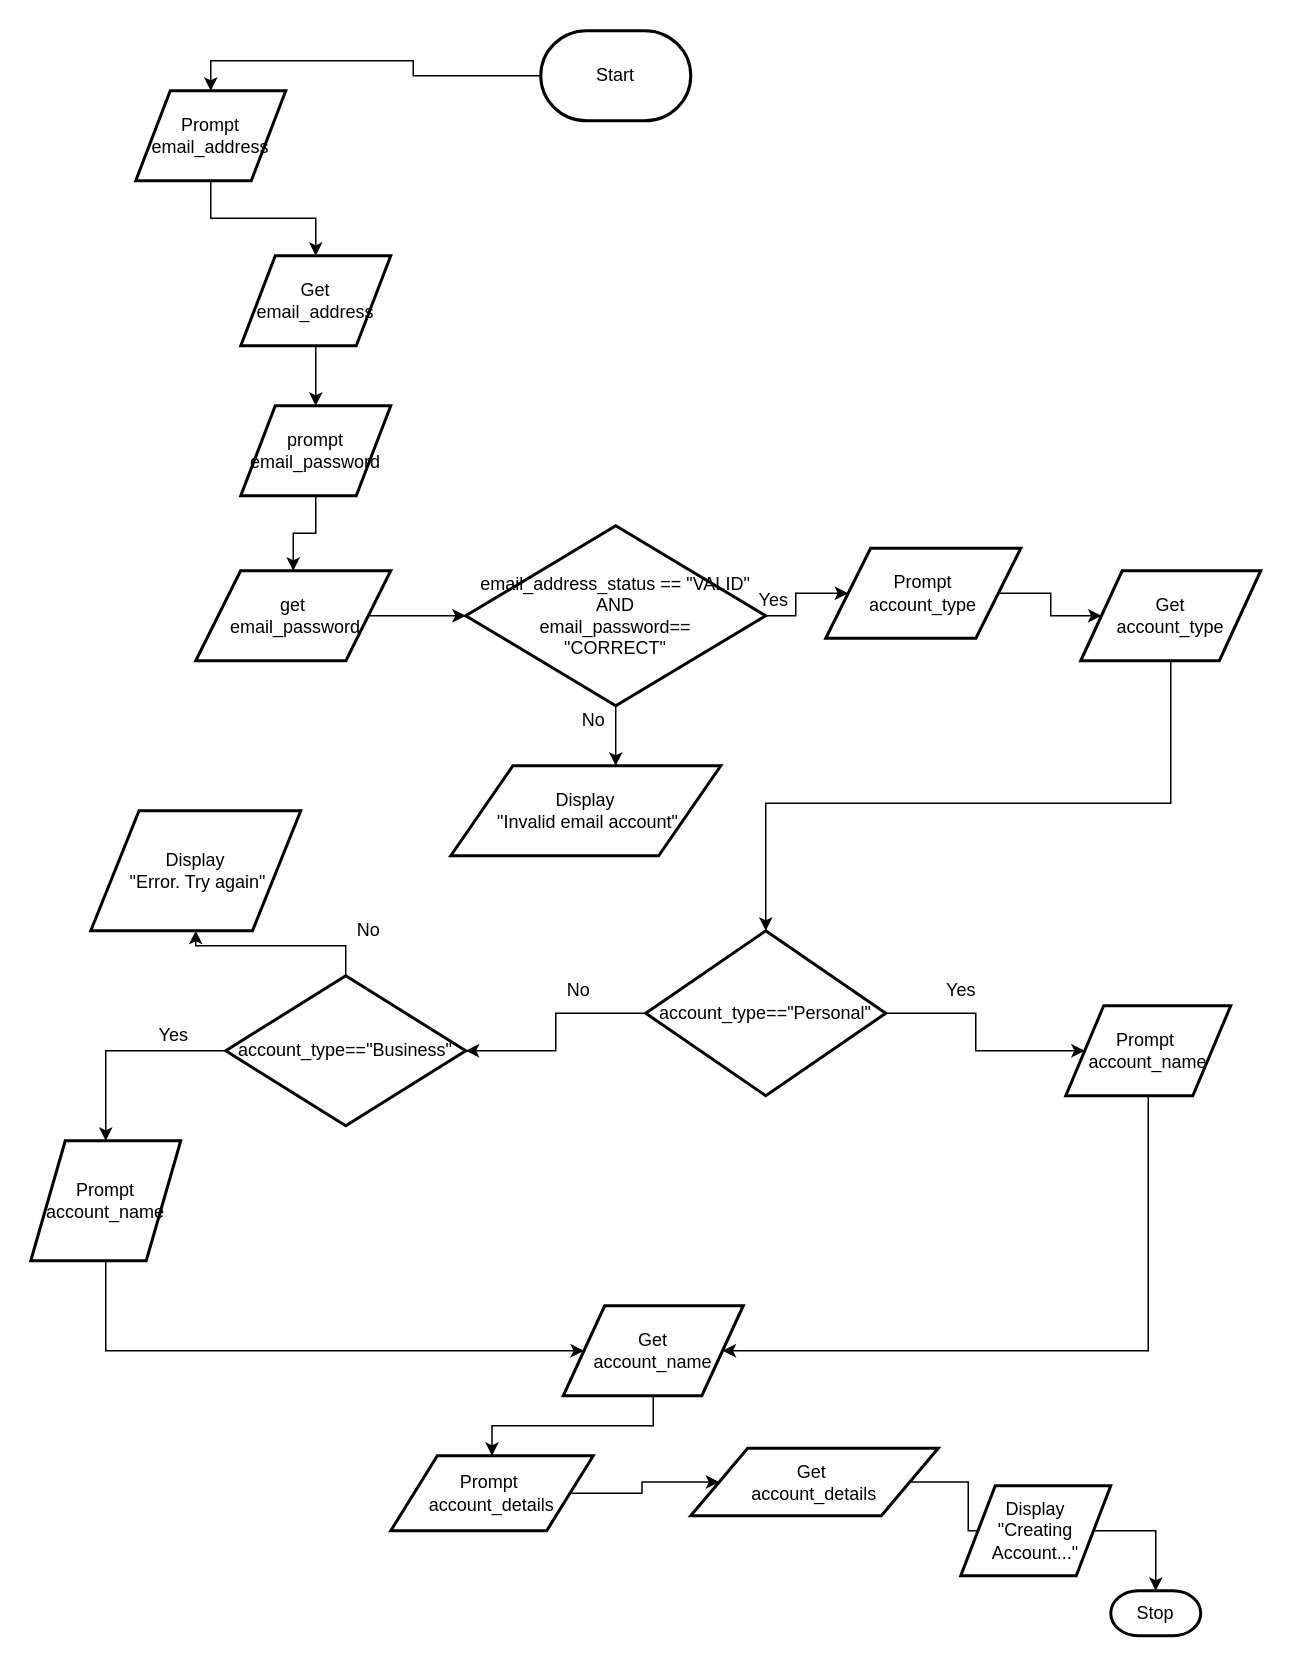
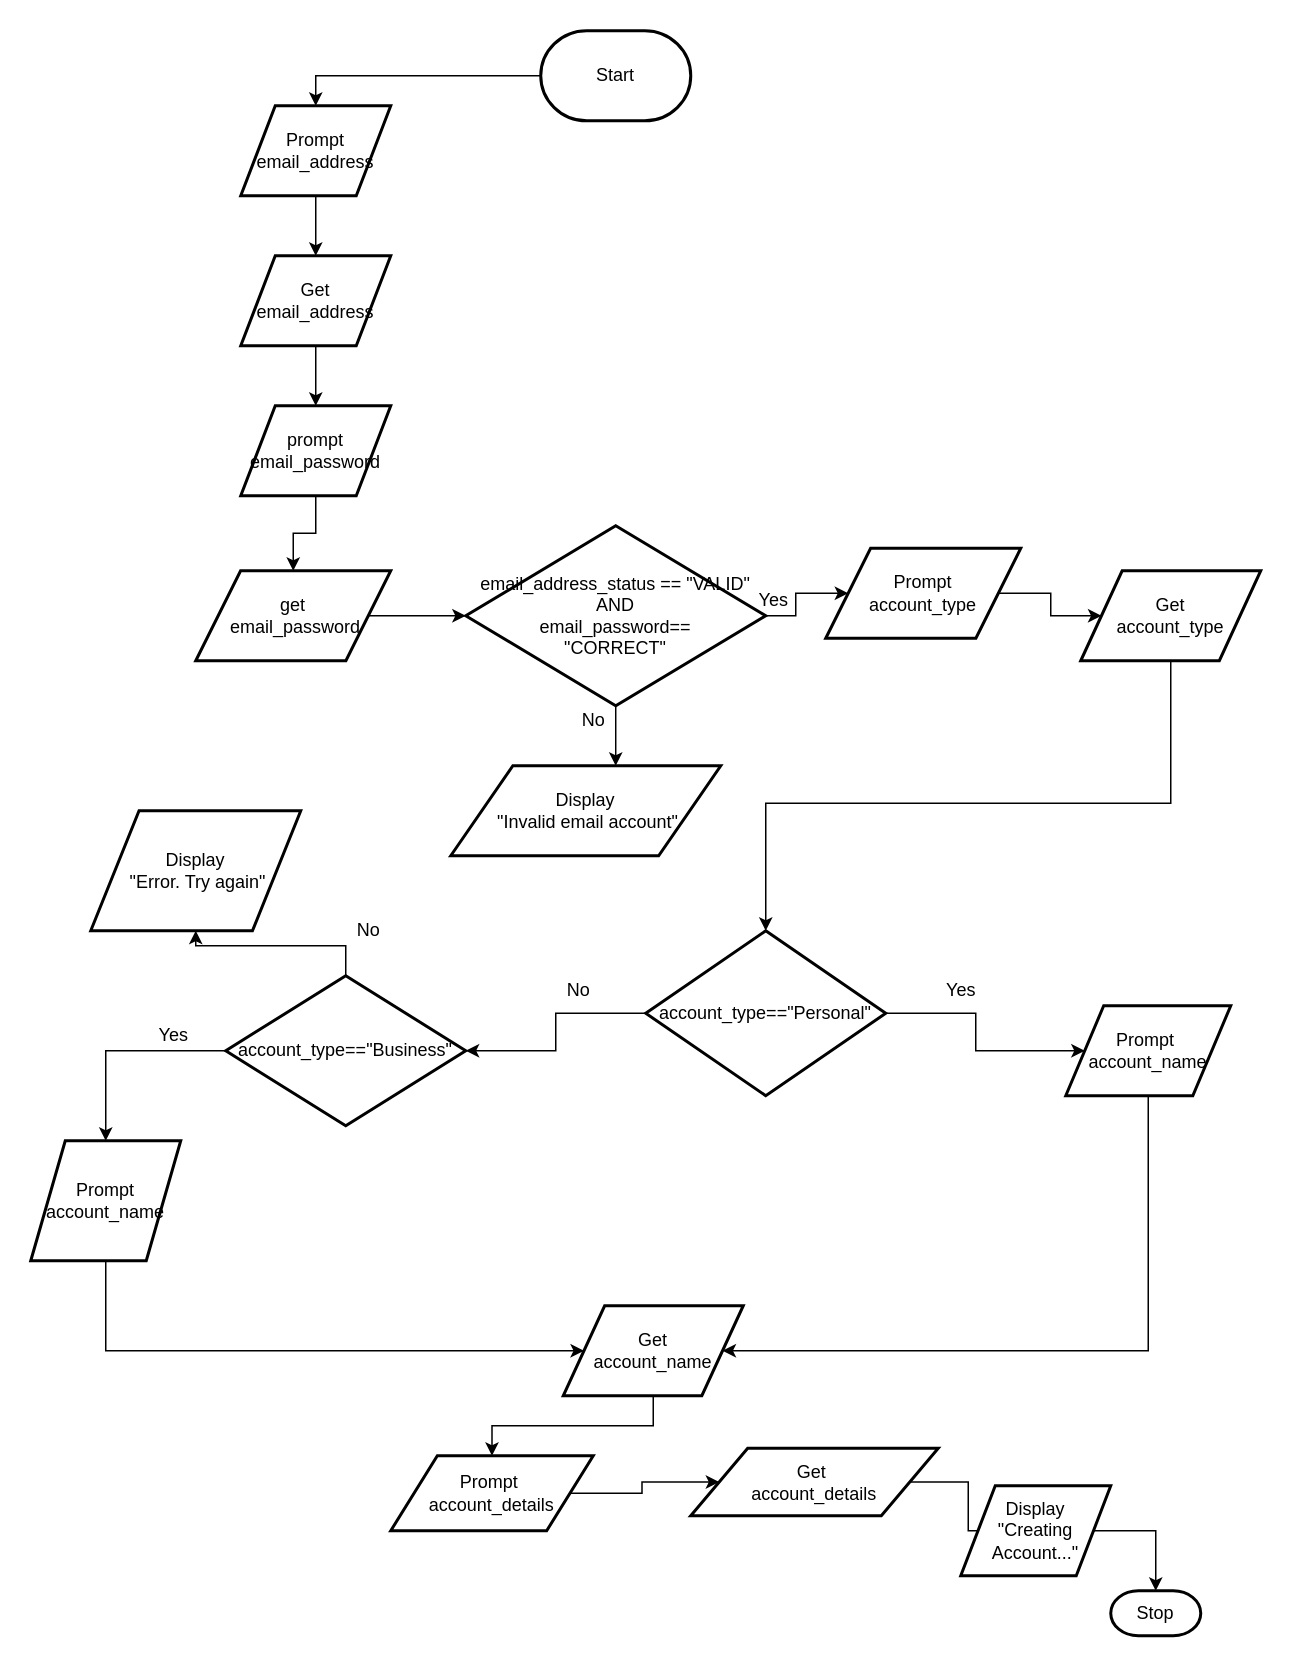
node "Prompt email_address": moved (211, 136) -> (316, 151)
